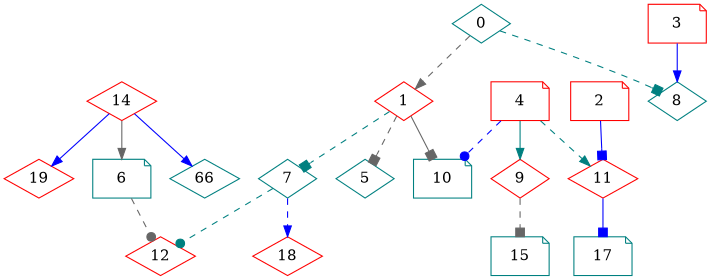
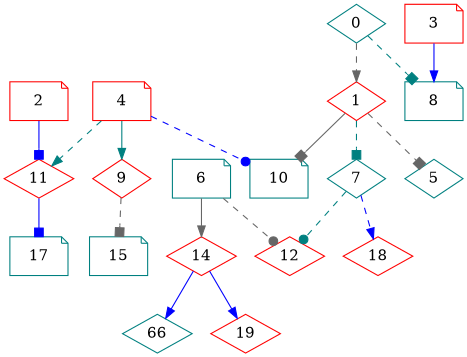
node "8": shape diamond -> note
edge "14" -> "6": reversed
